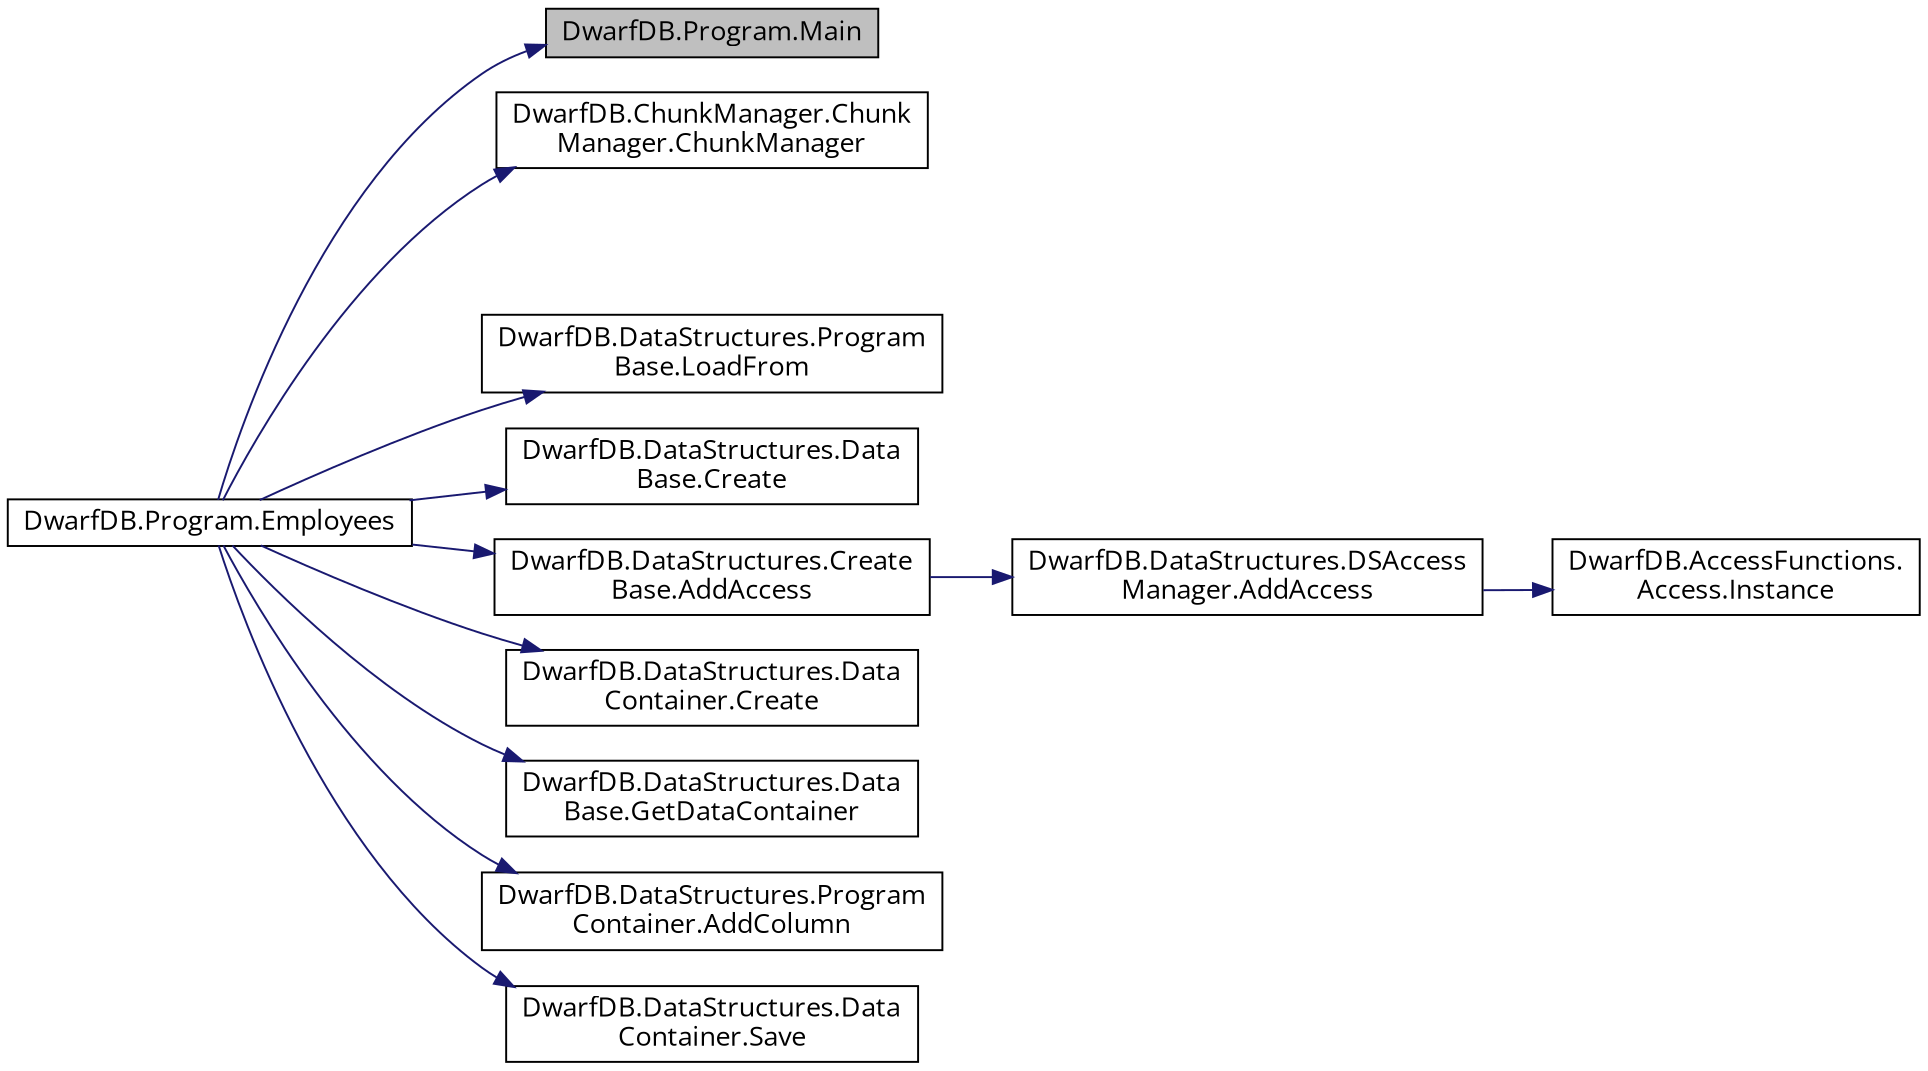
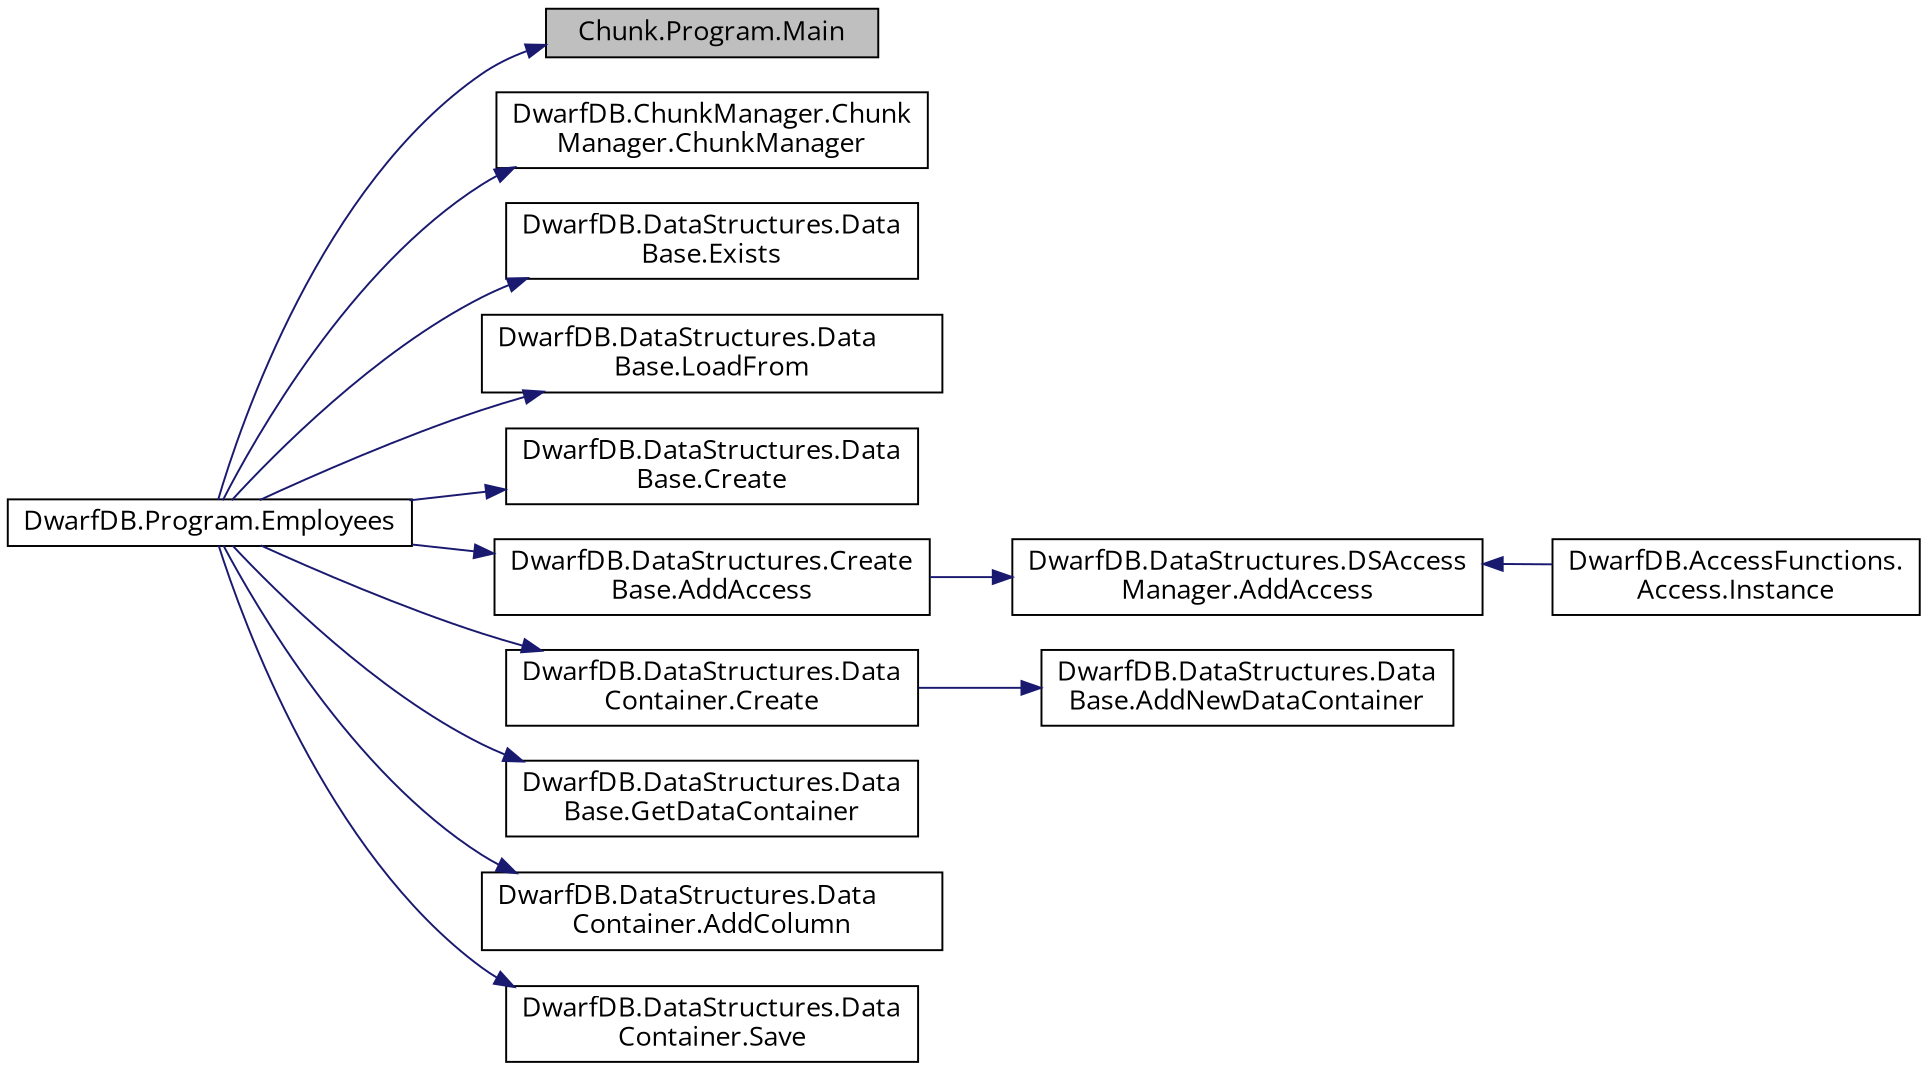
node "DwarfDB.Program.Main": label "DwarfDB.Program.Main" -> "Chunk.Program.Main"
node "DwarfDB.DataStructures.Data Base.Exists": added
node "DwarfDB.DataStructures.Program Base.LoadFrom": label "DwarfDB.DataStructures.Program Base.LoadFrom" -> "DwarfDB.DataStructures.Data Base.LoadFrom"
edge "DwarfDB.DataStructures.DSAccess Manager.AddAccess" -> "DwarfDB.AccessFunctions. Access.Instance": reversed
node "DwarfDB.DataStructures.Data Base.AddNewDataContainer": added
node "DwarfDB.DataStructures.Program Container.AddColumn": label "DwarfDB.DataStructures.Program Container.AddColumn" -> "DwarfDB.DataStructures.Data Container.AddColumn"
